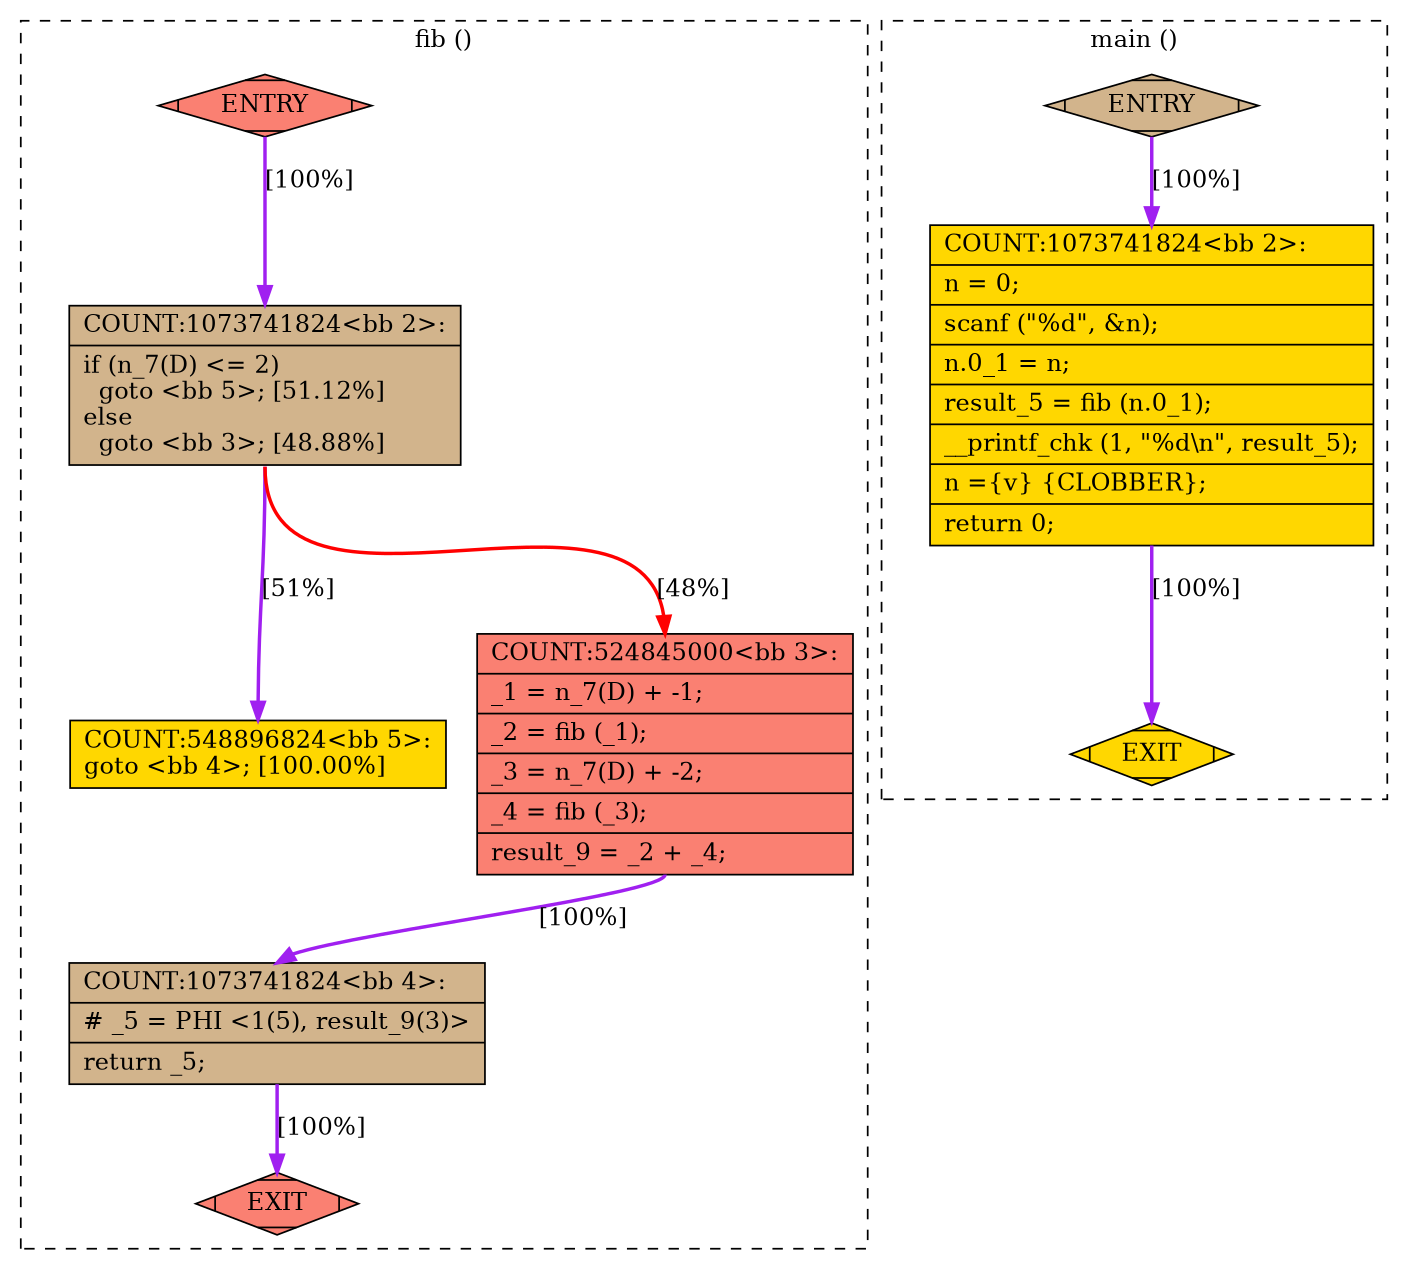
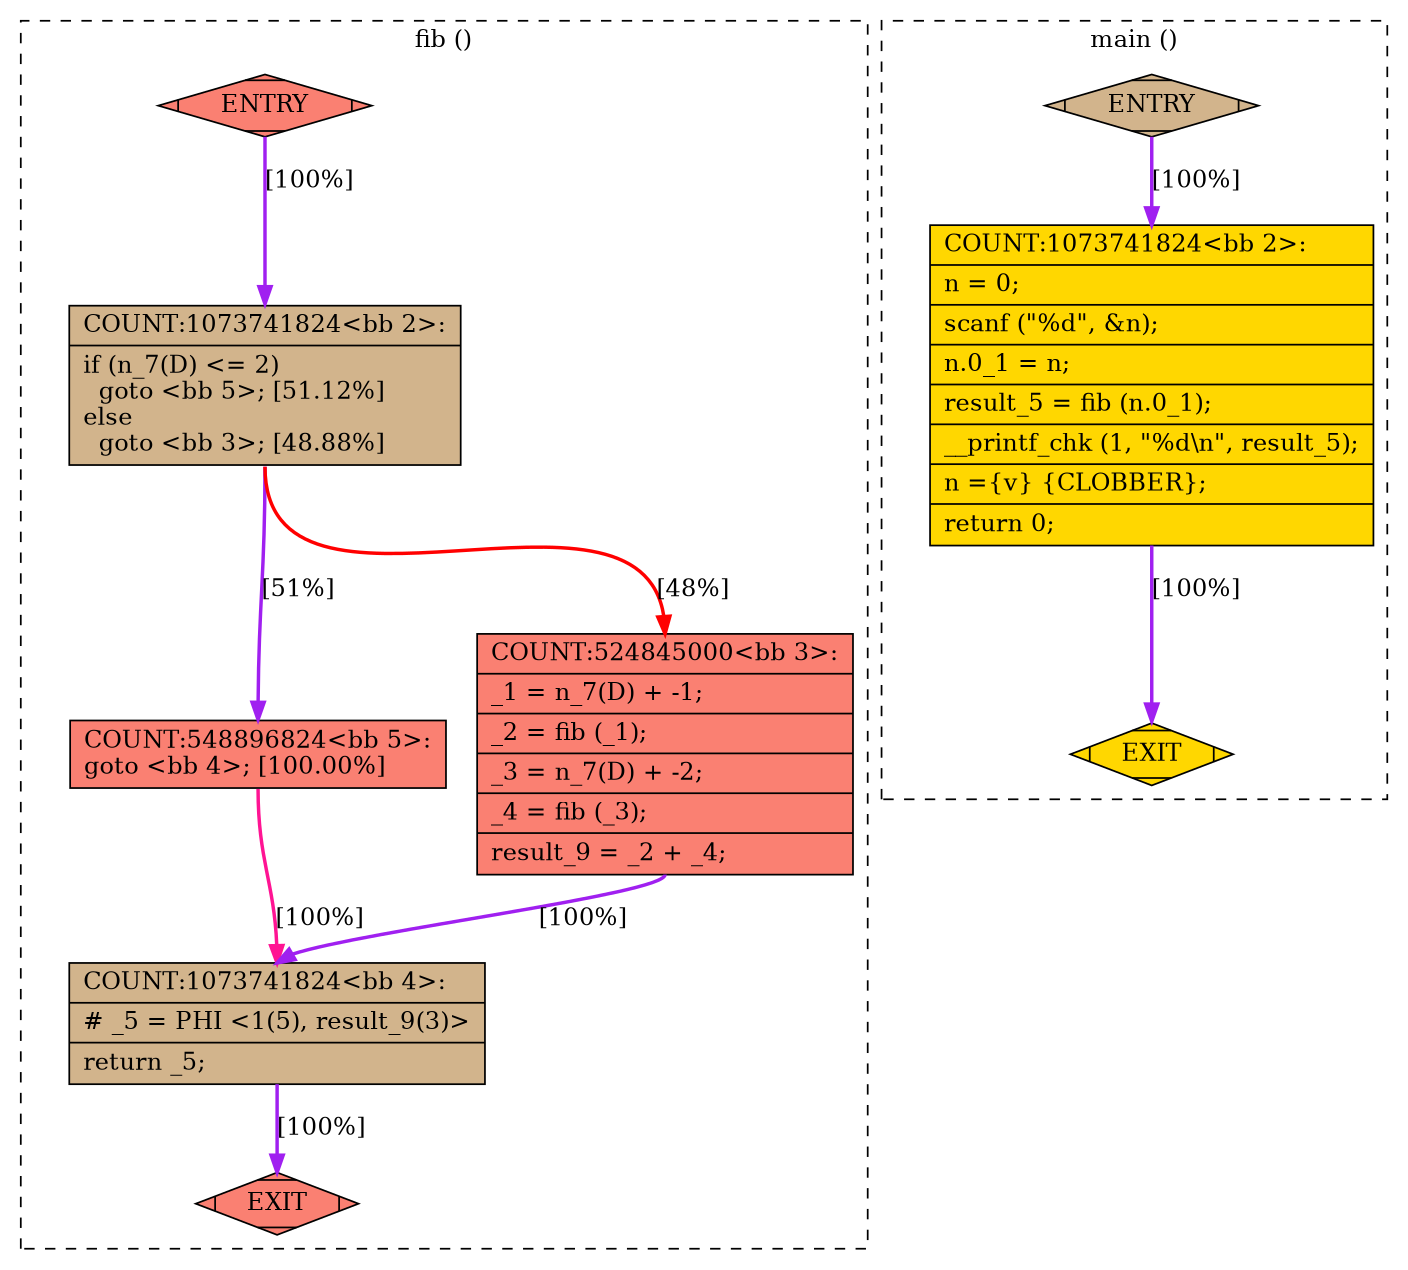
node "COUNT:548896824<bb 5>:": fillcolor gold -> salmon
edge "COUNT:548896824<bb 5>:" -> "COUNT:1073741824<bb 4>:": added, label "[100%]"
